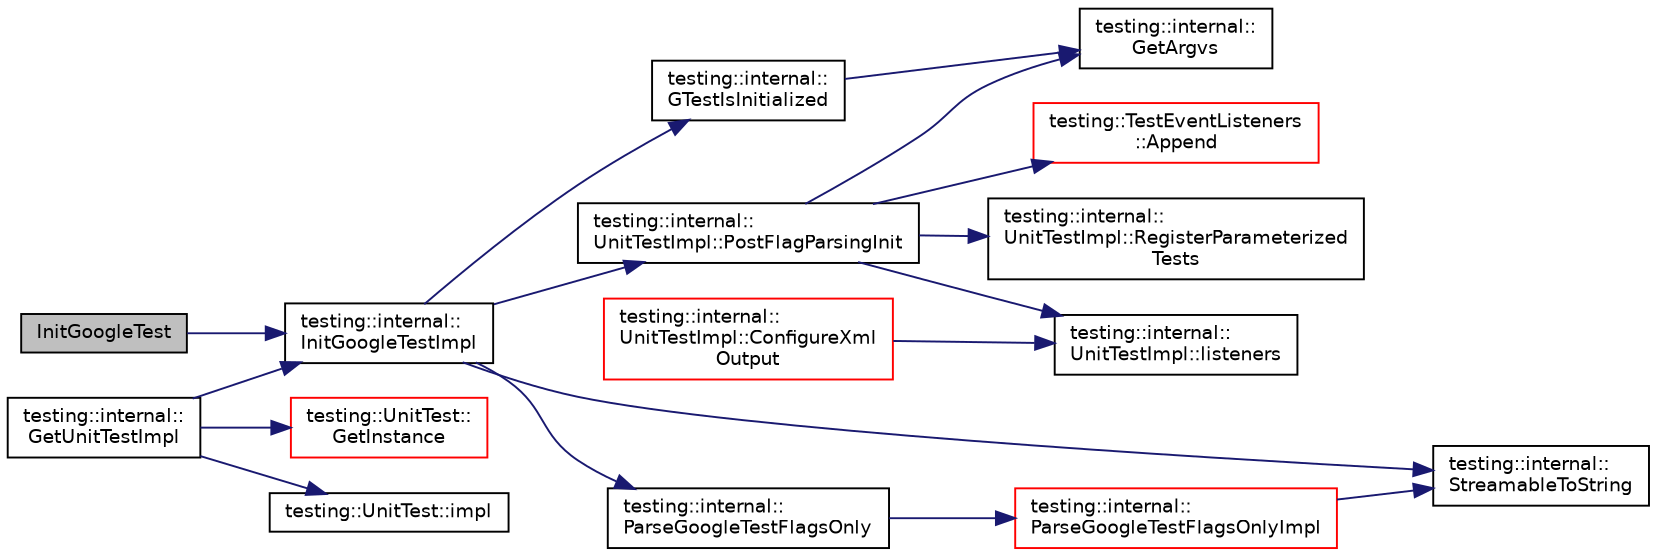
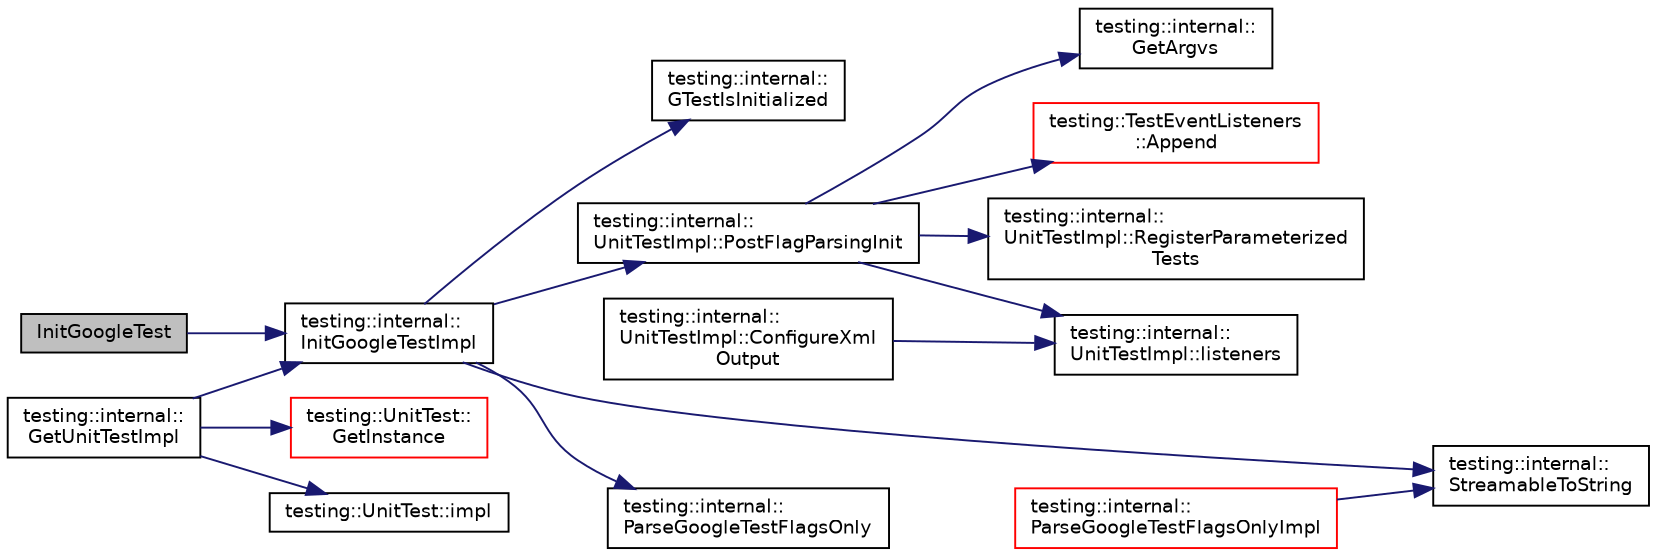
edge "testing::internal:: GTestIsInitialized" -> "testing::internal:: GetArgvs": removed
node "testing::internal:: UnitTestImpl::ConfigureXml Output": color red -> black
edge "testing::internal:: ParseGoogleTestFlagsOnly" -> "testing::internal:: ParseGoogleTestFlagsOnlyImpl": removed
